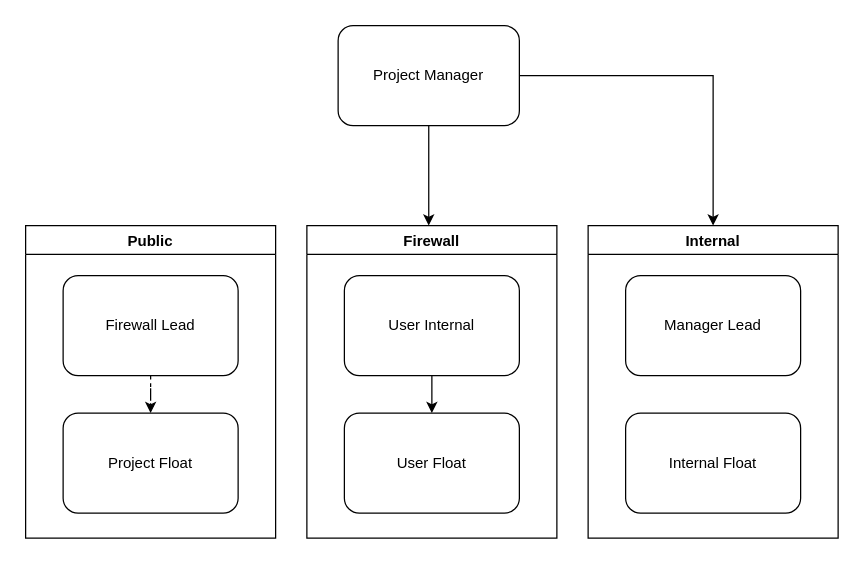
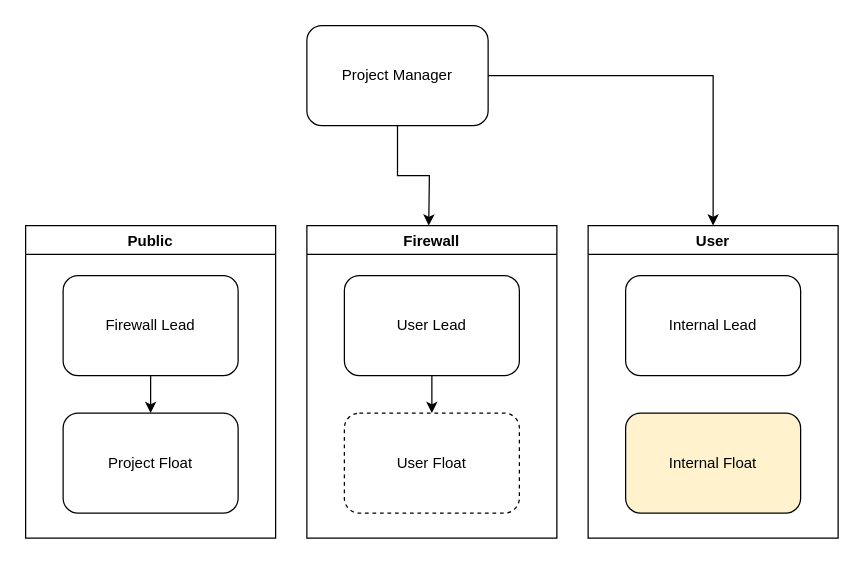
node "Project Manager": moved (429, 76) -> (398, 76)
node "Internal": label "Internal" -> "User"
node "User Internal": label "User Internal" -> "User Lead"
node "Manager Lead": label "Manager Lead" -> "Internal Lead"
edge "Firewall Lead" -> "Project Float": style dashed -> solid
node "User Float": style solid -> dashed
node "Internal Float": fillcolor #ffffff -> #fff2cc
